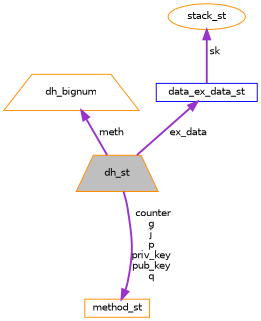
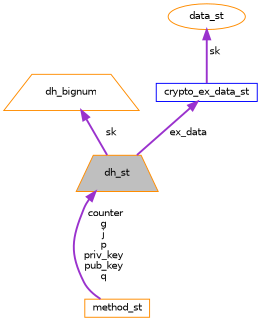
node "stack_st": label "stack_st" -> "data_st"
node "data_ex_data_st": label "data_ex_data_st" -> "crypto_ex_data_st"
edge "dh_st" -> "dh_bignum": label " meth" -> " sk"
edge "dh_st" -> "method_st": reversed
